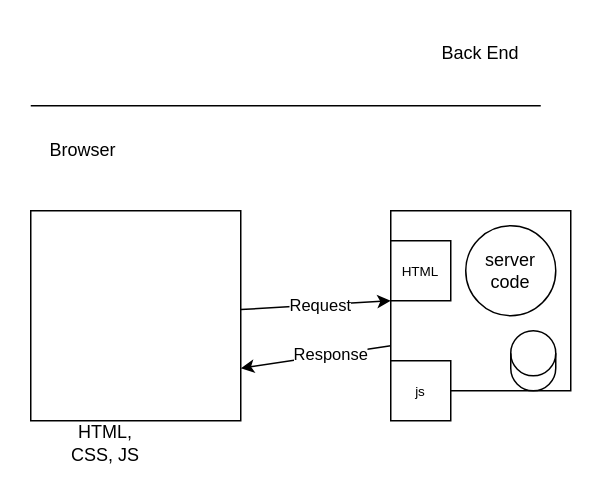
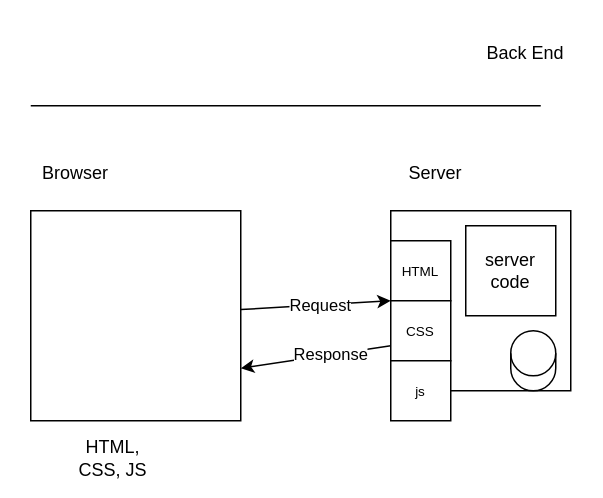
node "Back End": moved (481, 53) -> (526, 53)
node "Browser": moved (83, 151) -> (76, 173)
node "Server": added
node "server code": shape ellipse -> rectangle
node "CSS": added
node "HTML, CSS, JS": moved (106, 443) -> (113, 458)
